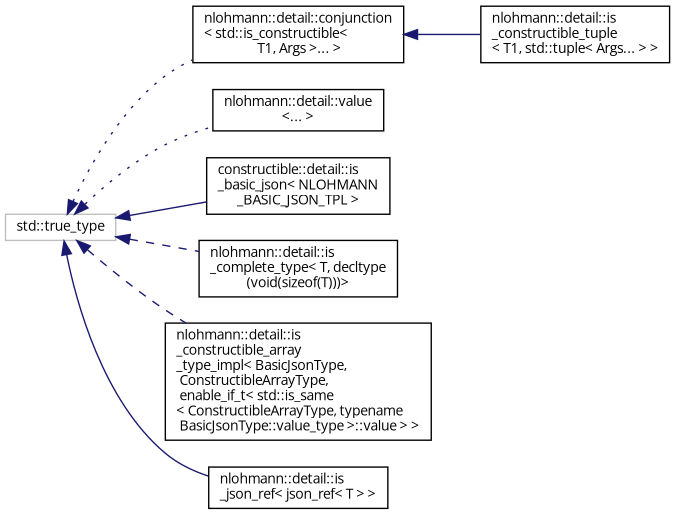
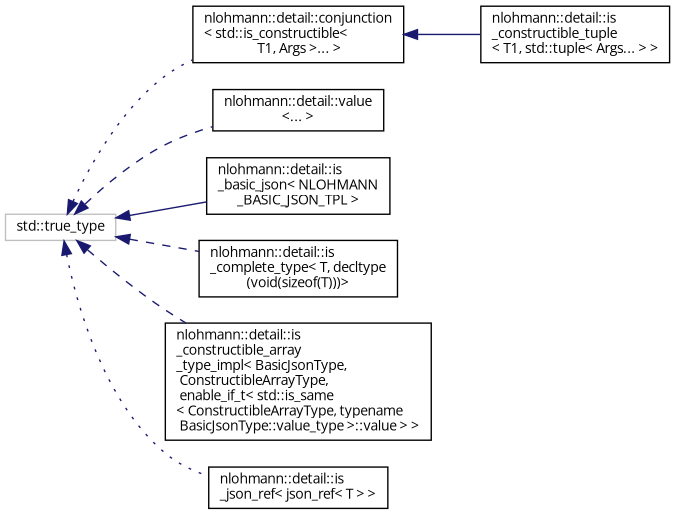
edge "nlohmann::detail::value <... >" -> "std::true_type": style dotted -> dashed
node "constructible::detail::is _basic_json< NLOHMANN _BASIC_JSON_TPL >": label "constructible::detail::is _basic_json< NLOHMANN _BASIC_JSON_TPL >" -> "nlohmann::detail::is _basic_json< NLOHMANN _BASIC_JSON_TPL >"
edge "nlohmann::detail::is _json_ref< json_ref< T > >" -> "std::true_type": style solid -> dotted
